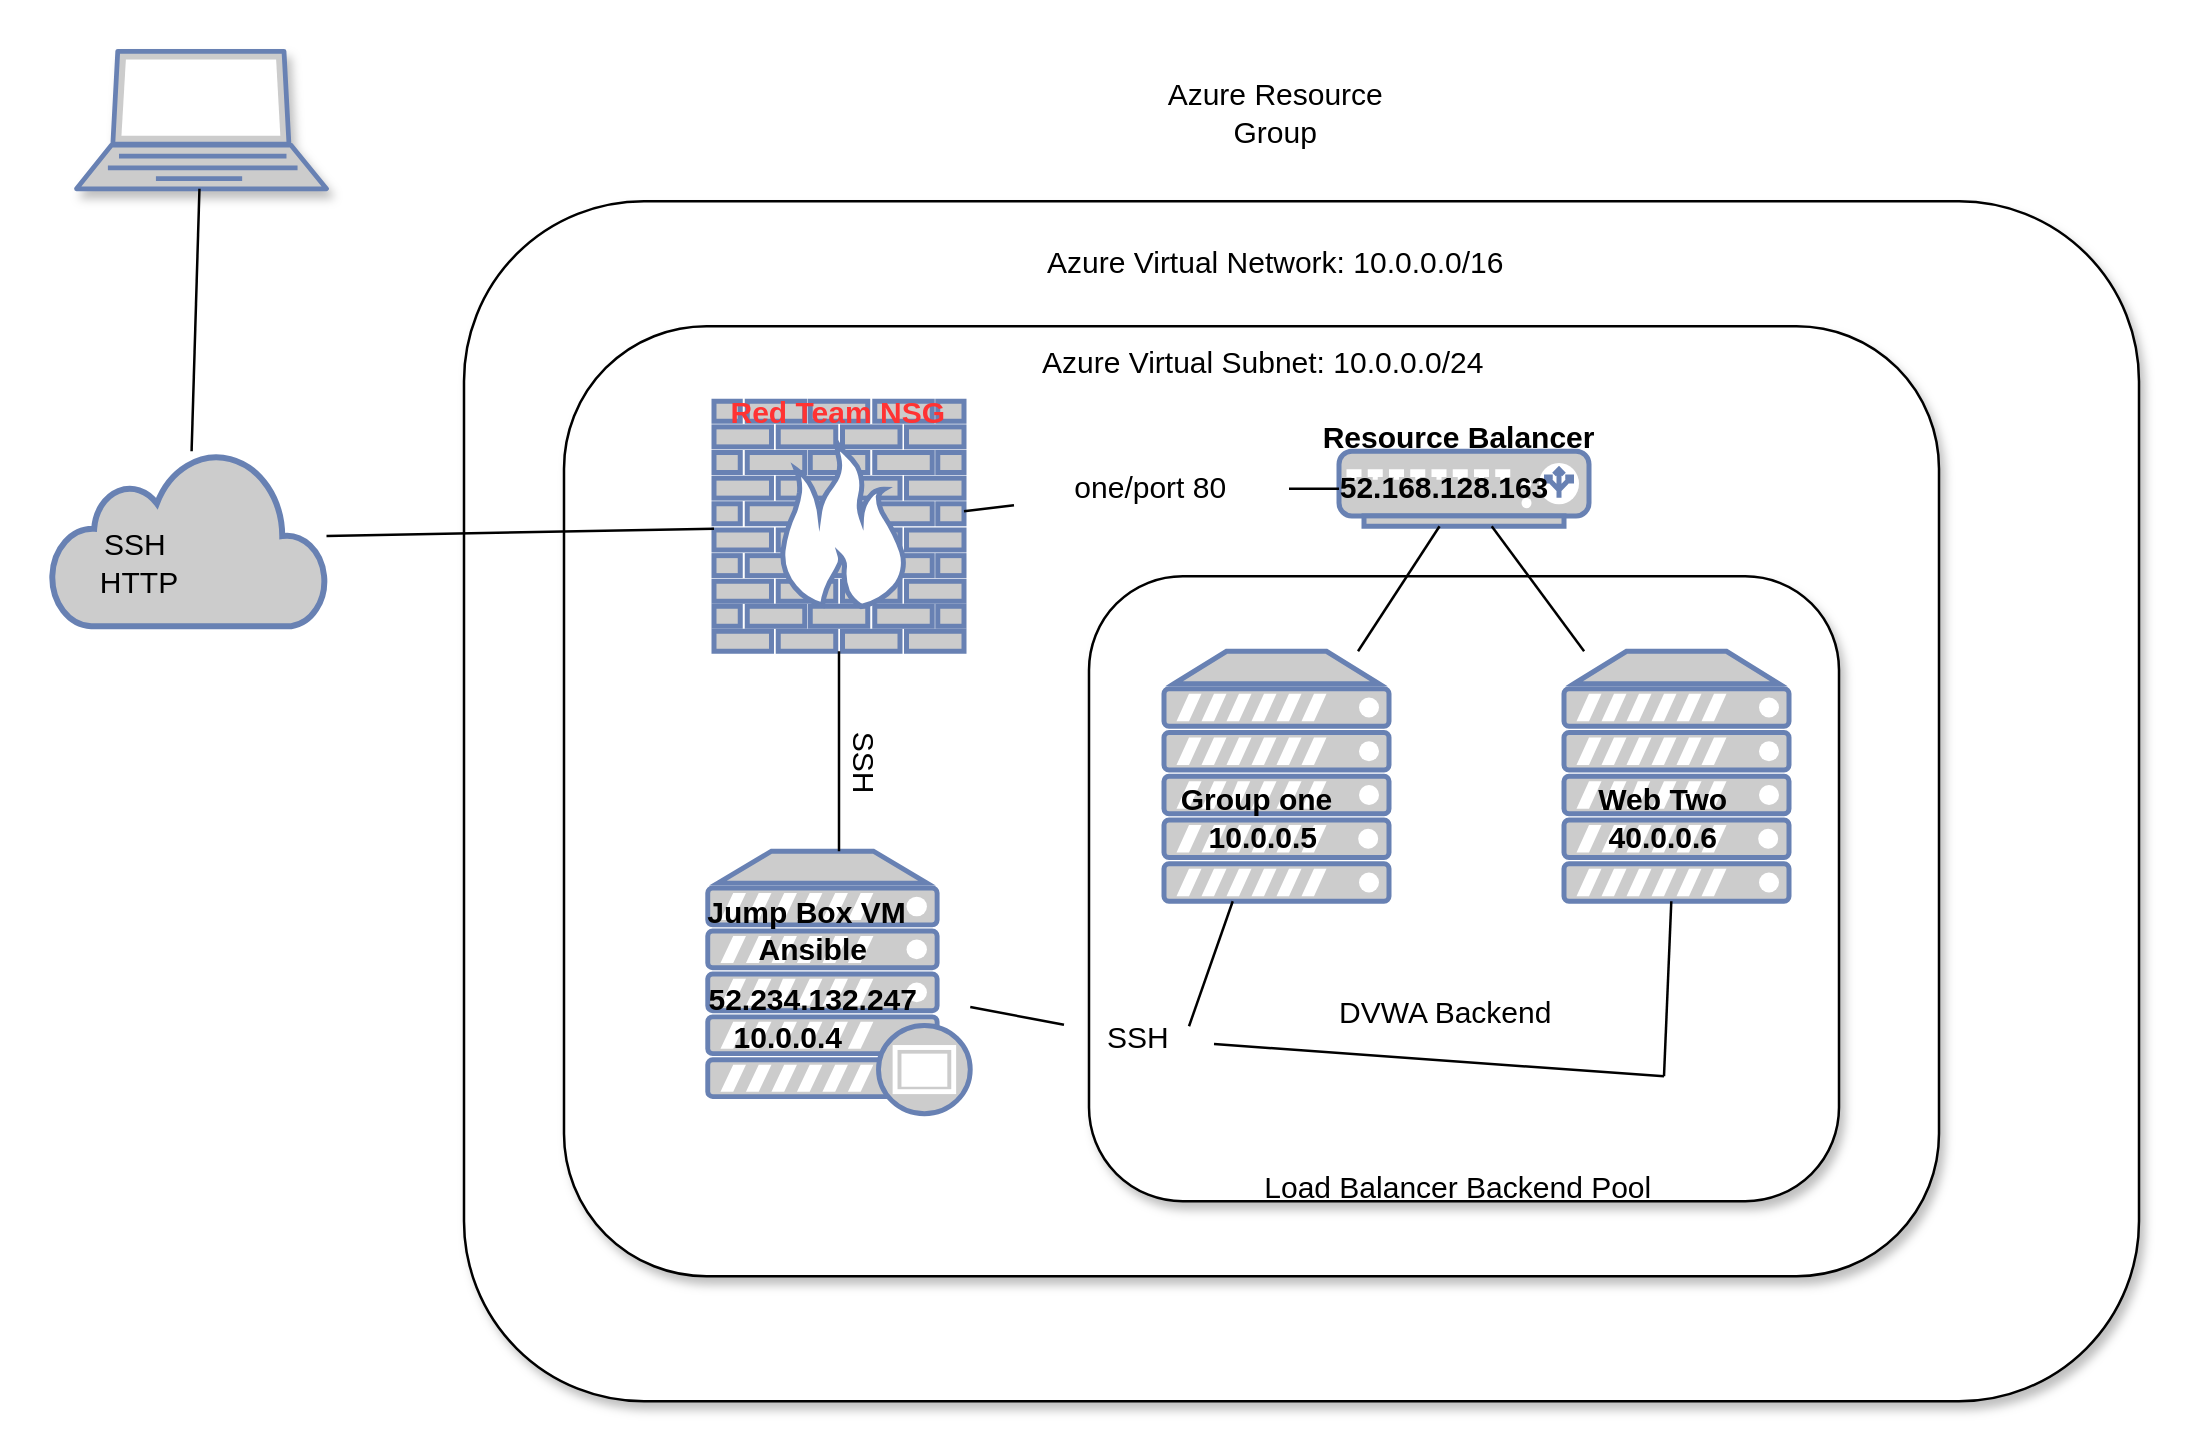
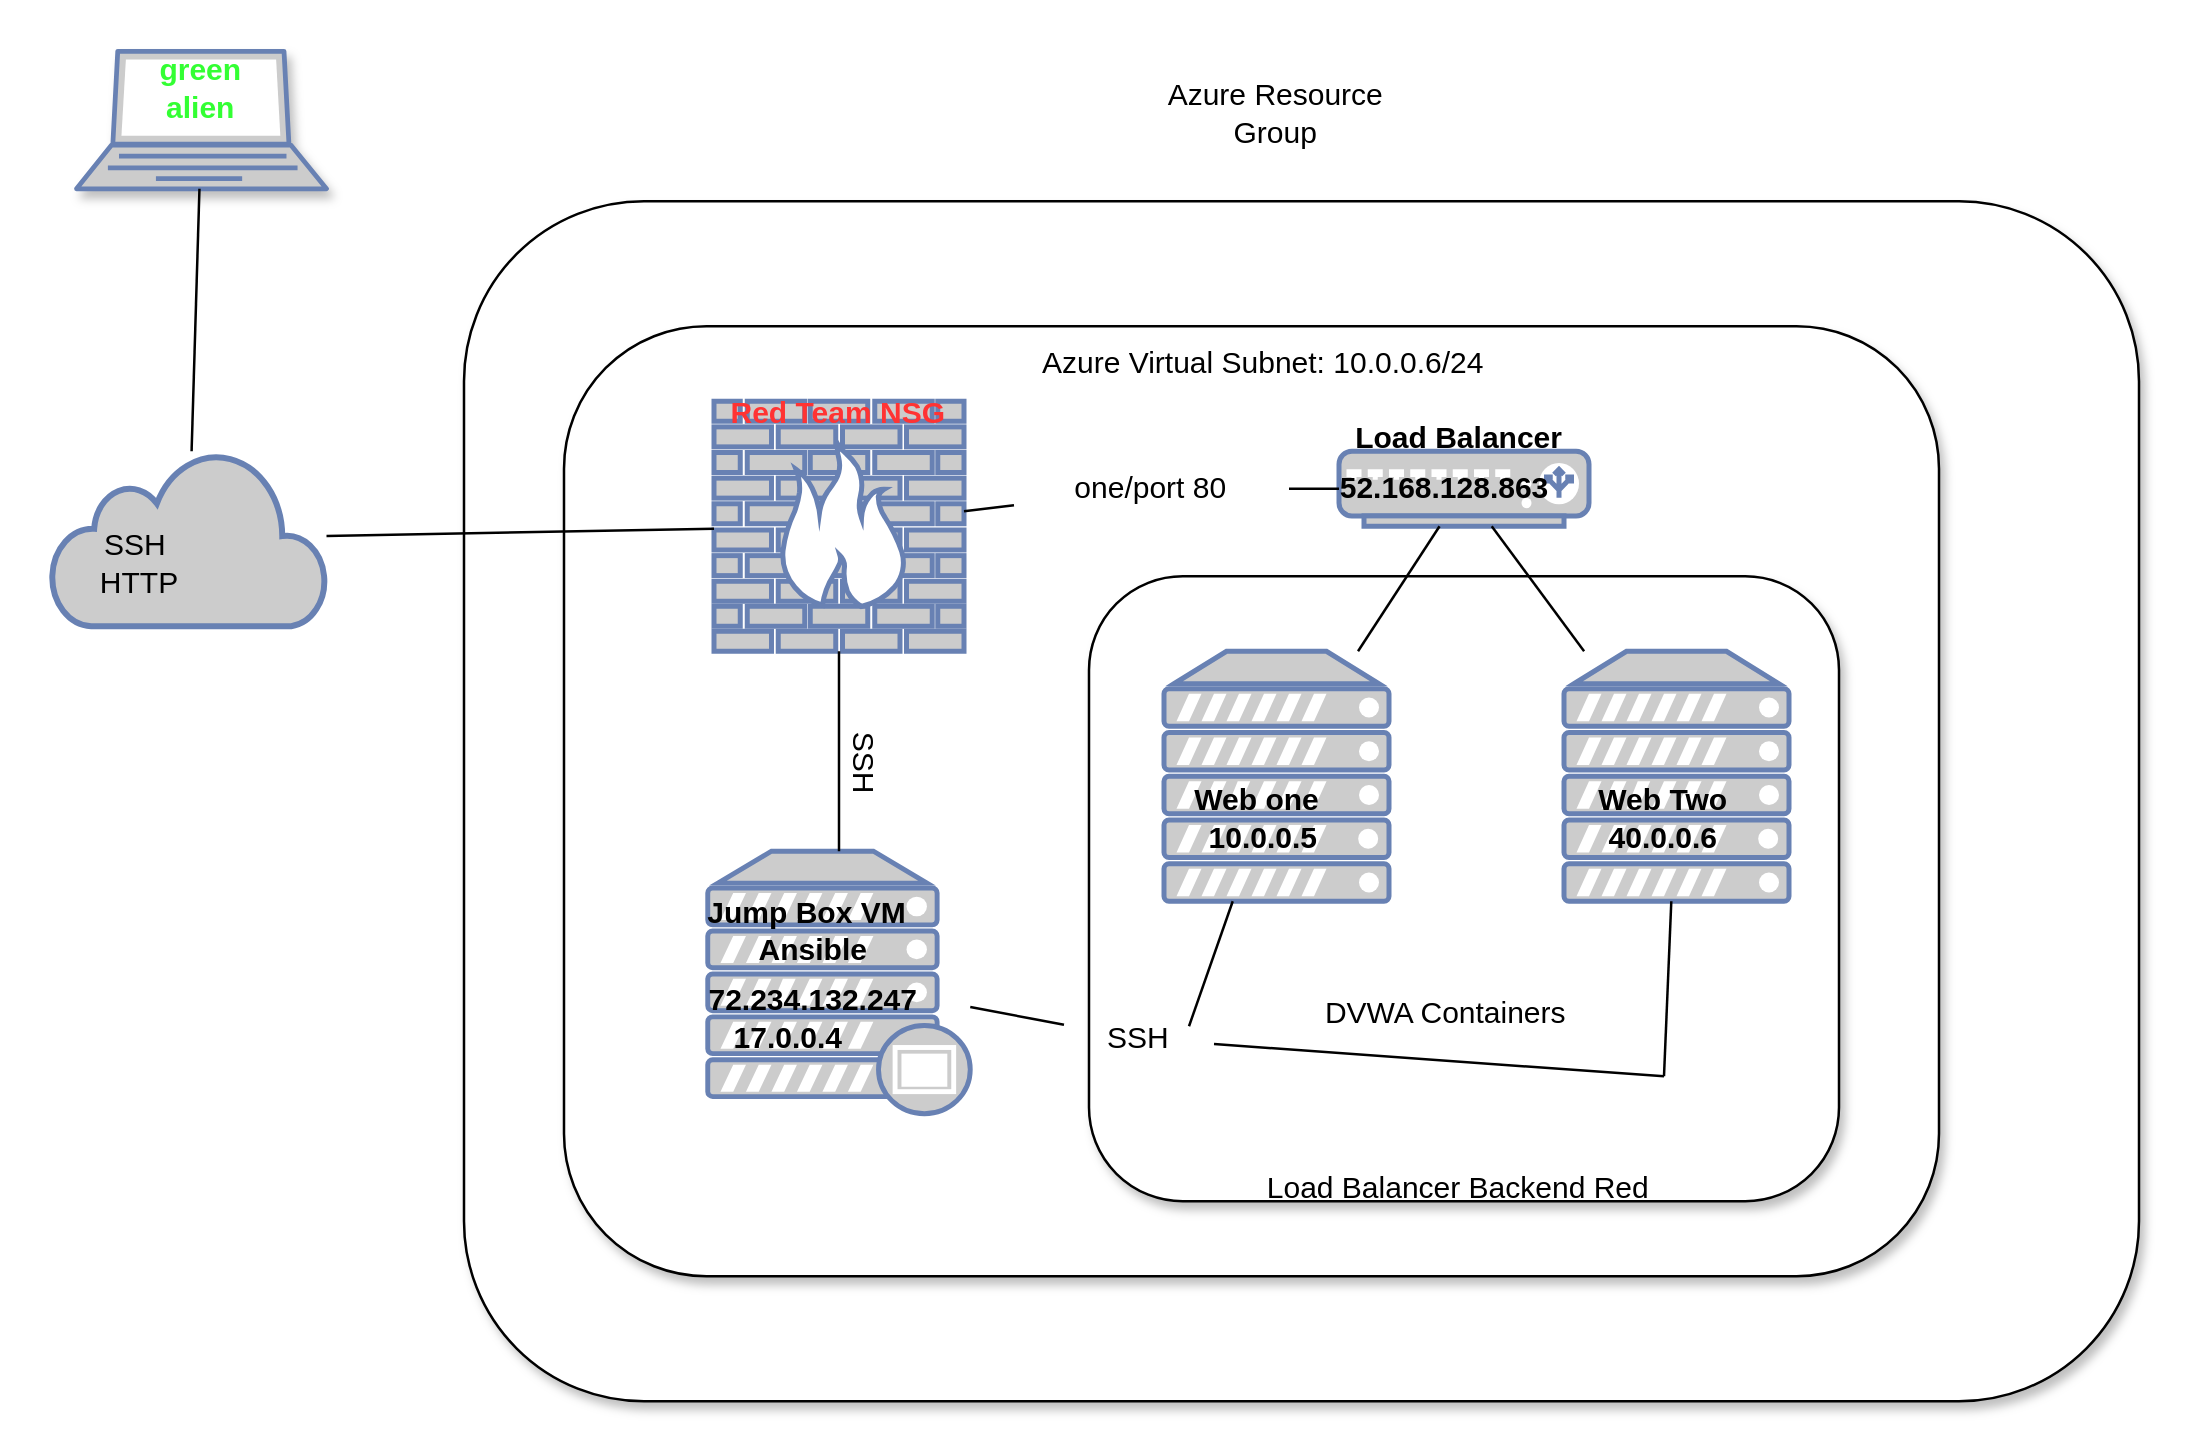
node "green alien": added
node "Azure Virtual Network: 10.0.0.0/16": removed
node "Azure Virtual Subnet: 10.0.0.0/24": label "Azure Virtual Subnet: 10.0.0.0/24" -> "Azure Virtual Subnet: 10.0.0.6/24"
node "Resource Balancer": label "Resource Balancer" -> "Load Balancer"
node "52.168.128.163": label "52.168.128.163" -> "52.168.128.863"
node "Group one": label "Group one" -> "Web one"
node "52.234.132.247": label "52.234.132.247" -> "72.234.132.247"
node "DVWA Backend": label "DVWA Backend" -> "DVWA Containers"
node "10.0.0.4": label "10.0.0.4" -> "17.0.0.4"
node "Load Balancer Backend Pool": label "Load Balancer Backend Pool" -> "Load Balancer Backend Red"
